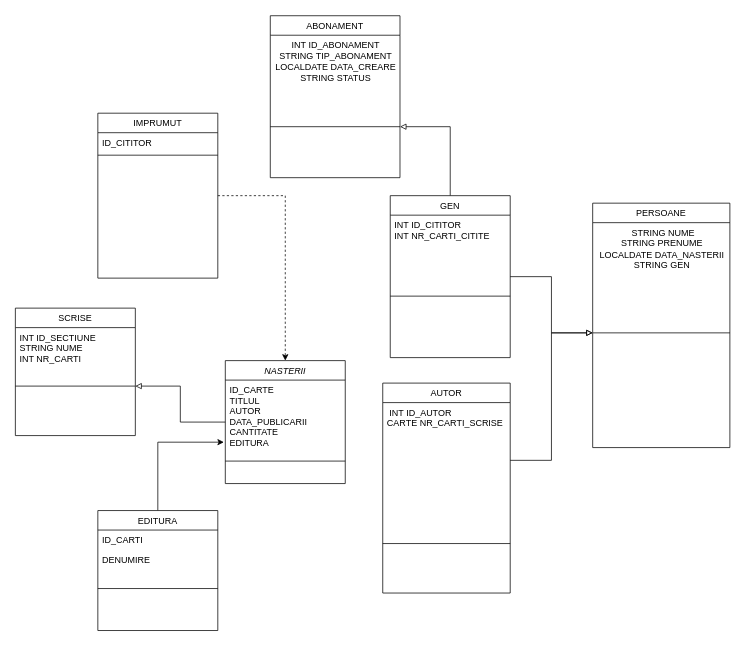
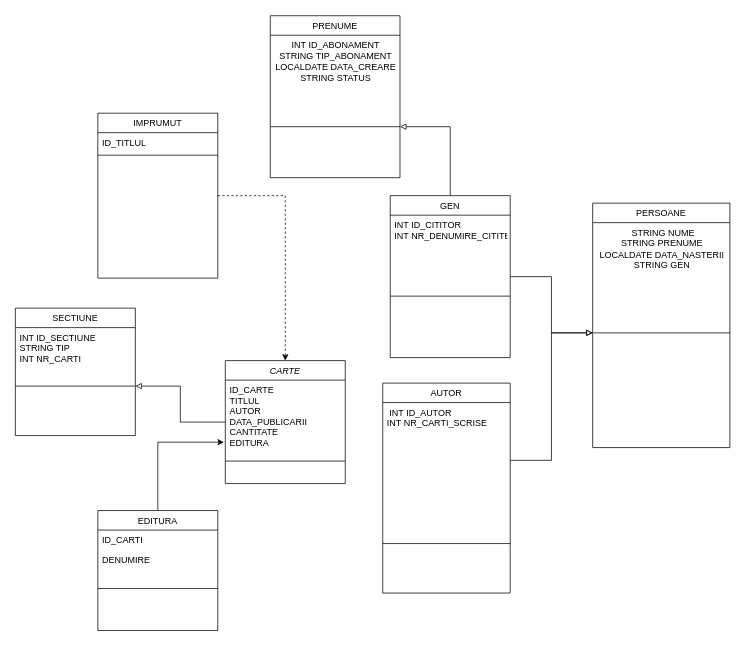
node "ABONAMENT": label "ABONAMENT" -> "PRENUME"
node "ID_CITITOR": label "ID_CITITOR" -> "ID_TITLUL"
node "INT ID_CITITOR INT NR_CARTI_CITITE": label "INT ID_CITITOR INT NR_CARTI_CITITE" -> "INT ID_CITITOR INT NR_DENUMIRE_CITITE"
node "SCRISE": label "SCRISE" -> "SECTIUNE"
node "INT ID_SECTIUNE STRING NUME INT NR_CARTI": label "INT ID_SECTIUNE STRING NUME INT NR_CARTI" -> "INT ID_SECTIUNE STRING TIP INT NR_CARTI"
node "NASTERII": label "NASTERII" -> "CARTE"
node "INT ID_AUTOR CARTE NR_CARTI_SCRISE": label "INT ID_AUTOR CARTE NR_CARTI_SCRISE" -> "INT ID_AUTOR INT NR_CARTI_SCRISE"
